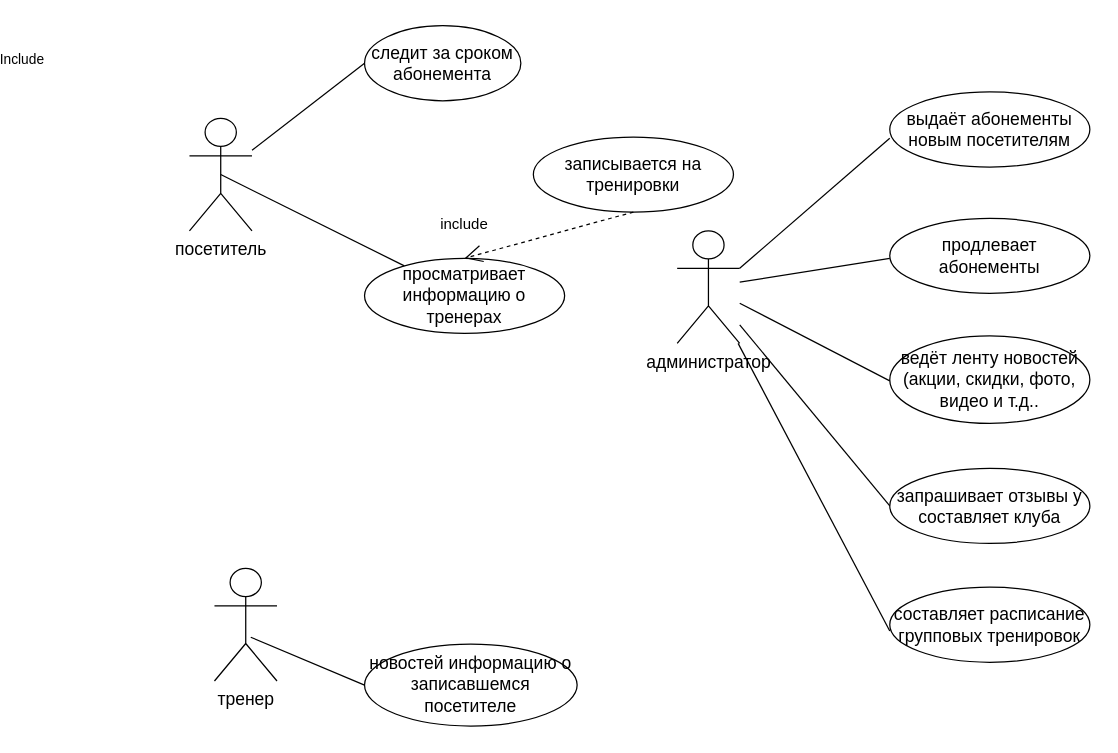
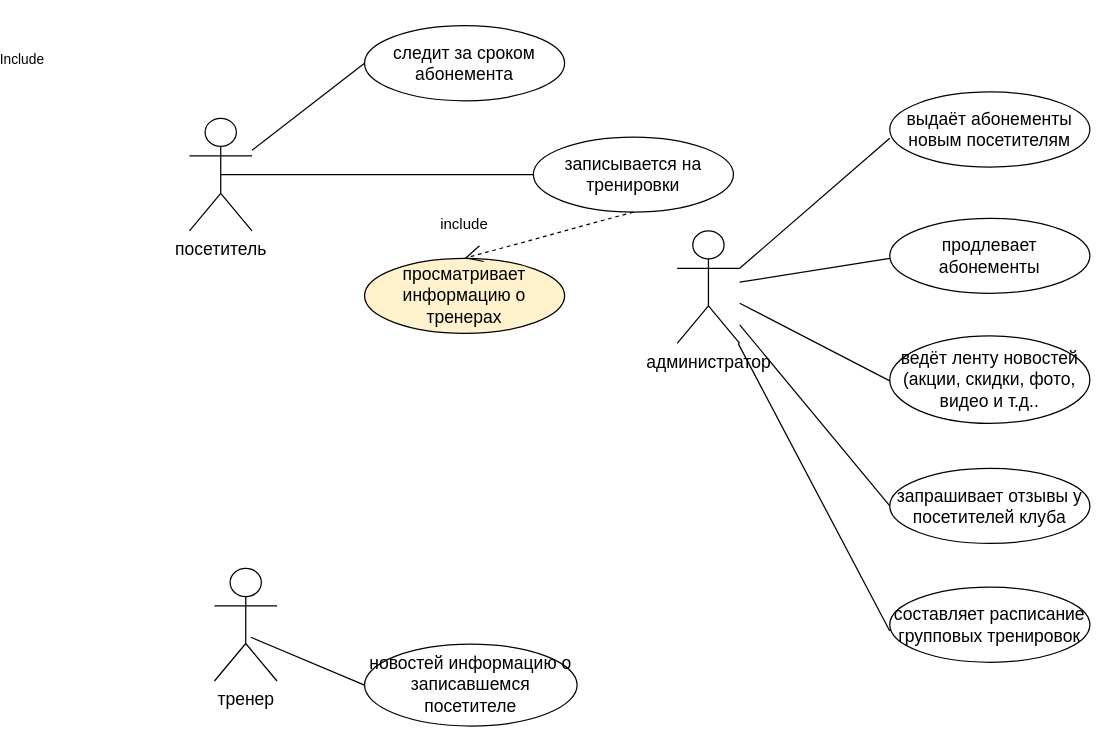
node "следит за сроком абонемента": size 156x75 -> 200x75
edge "посетитель" -- "просматривает информацию о тренерах": now "посетитель" -- "записывается на тренировки"
node "просматривает информацию о тренерах": fillcolor #ffffff -> #fff2cc
node "запрашивает отзывы у составляет клуба": label "запрашивает отзывы у составляет клуба" -> "запрашивает отзывы у посетителей клуба"
